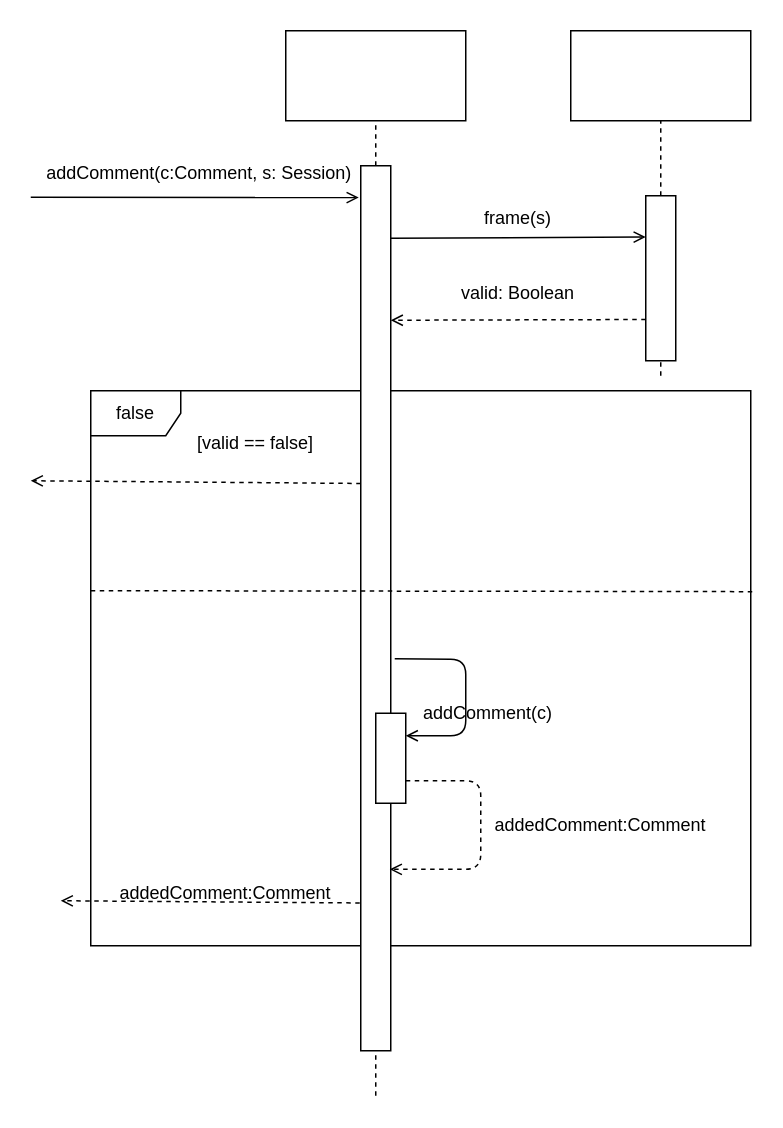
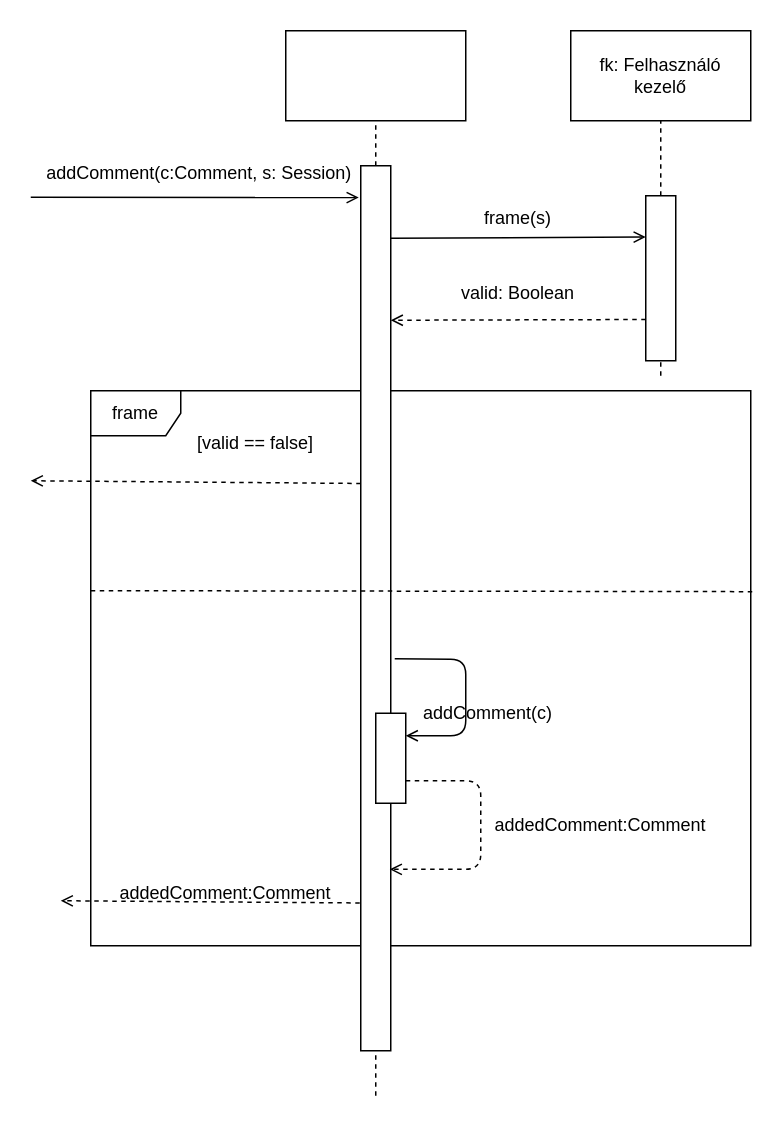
node "fk: Felhasználó kezelő": added
node "false": label "false" -> "frame"
